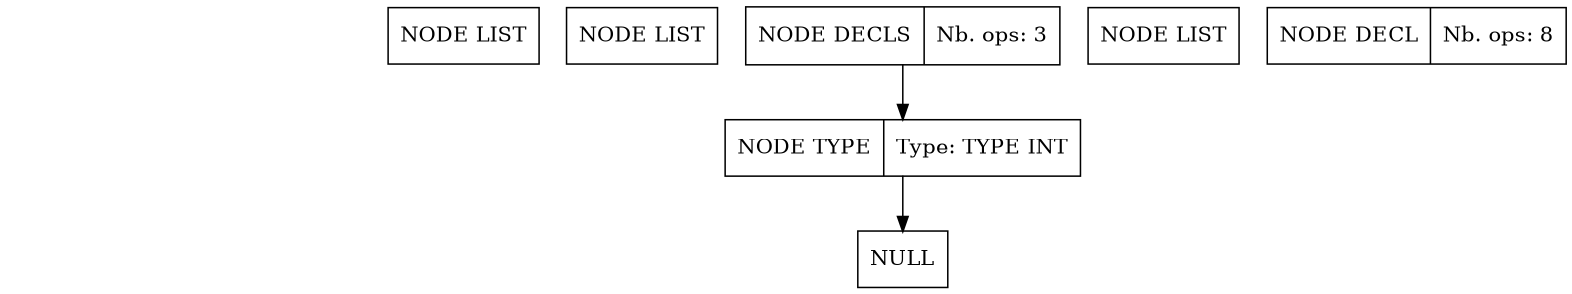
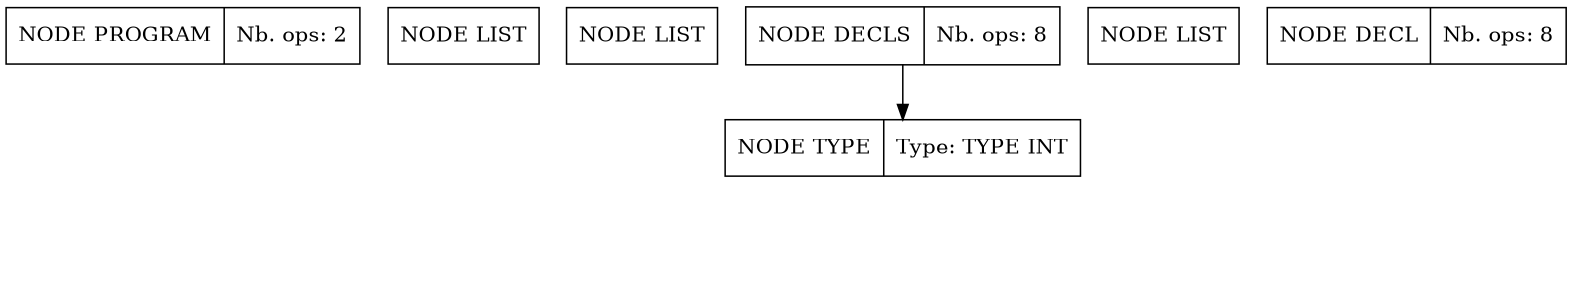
node "NODE DECLS": text "Nb. ops: 3" -> "Nb. ops: 8"
node "NODE PROGRAM": added
node "NULL": removed
